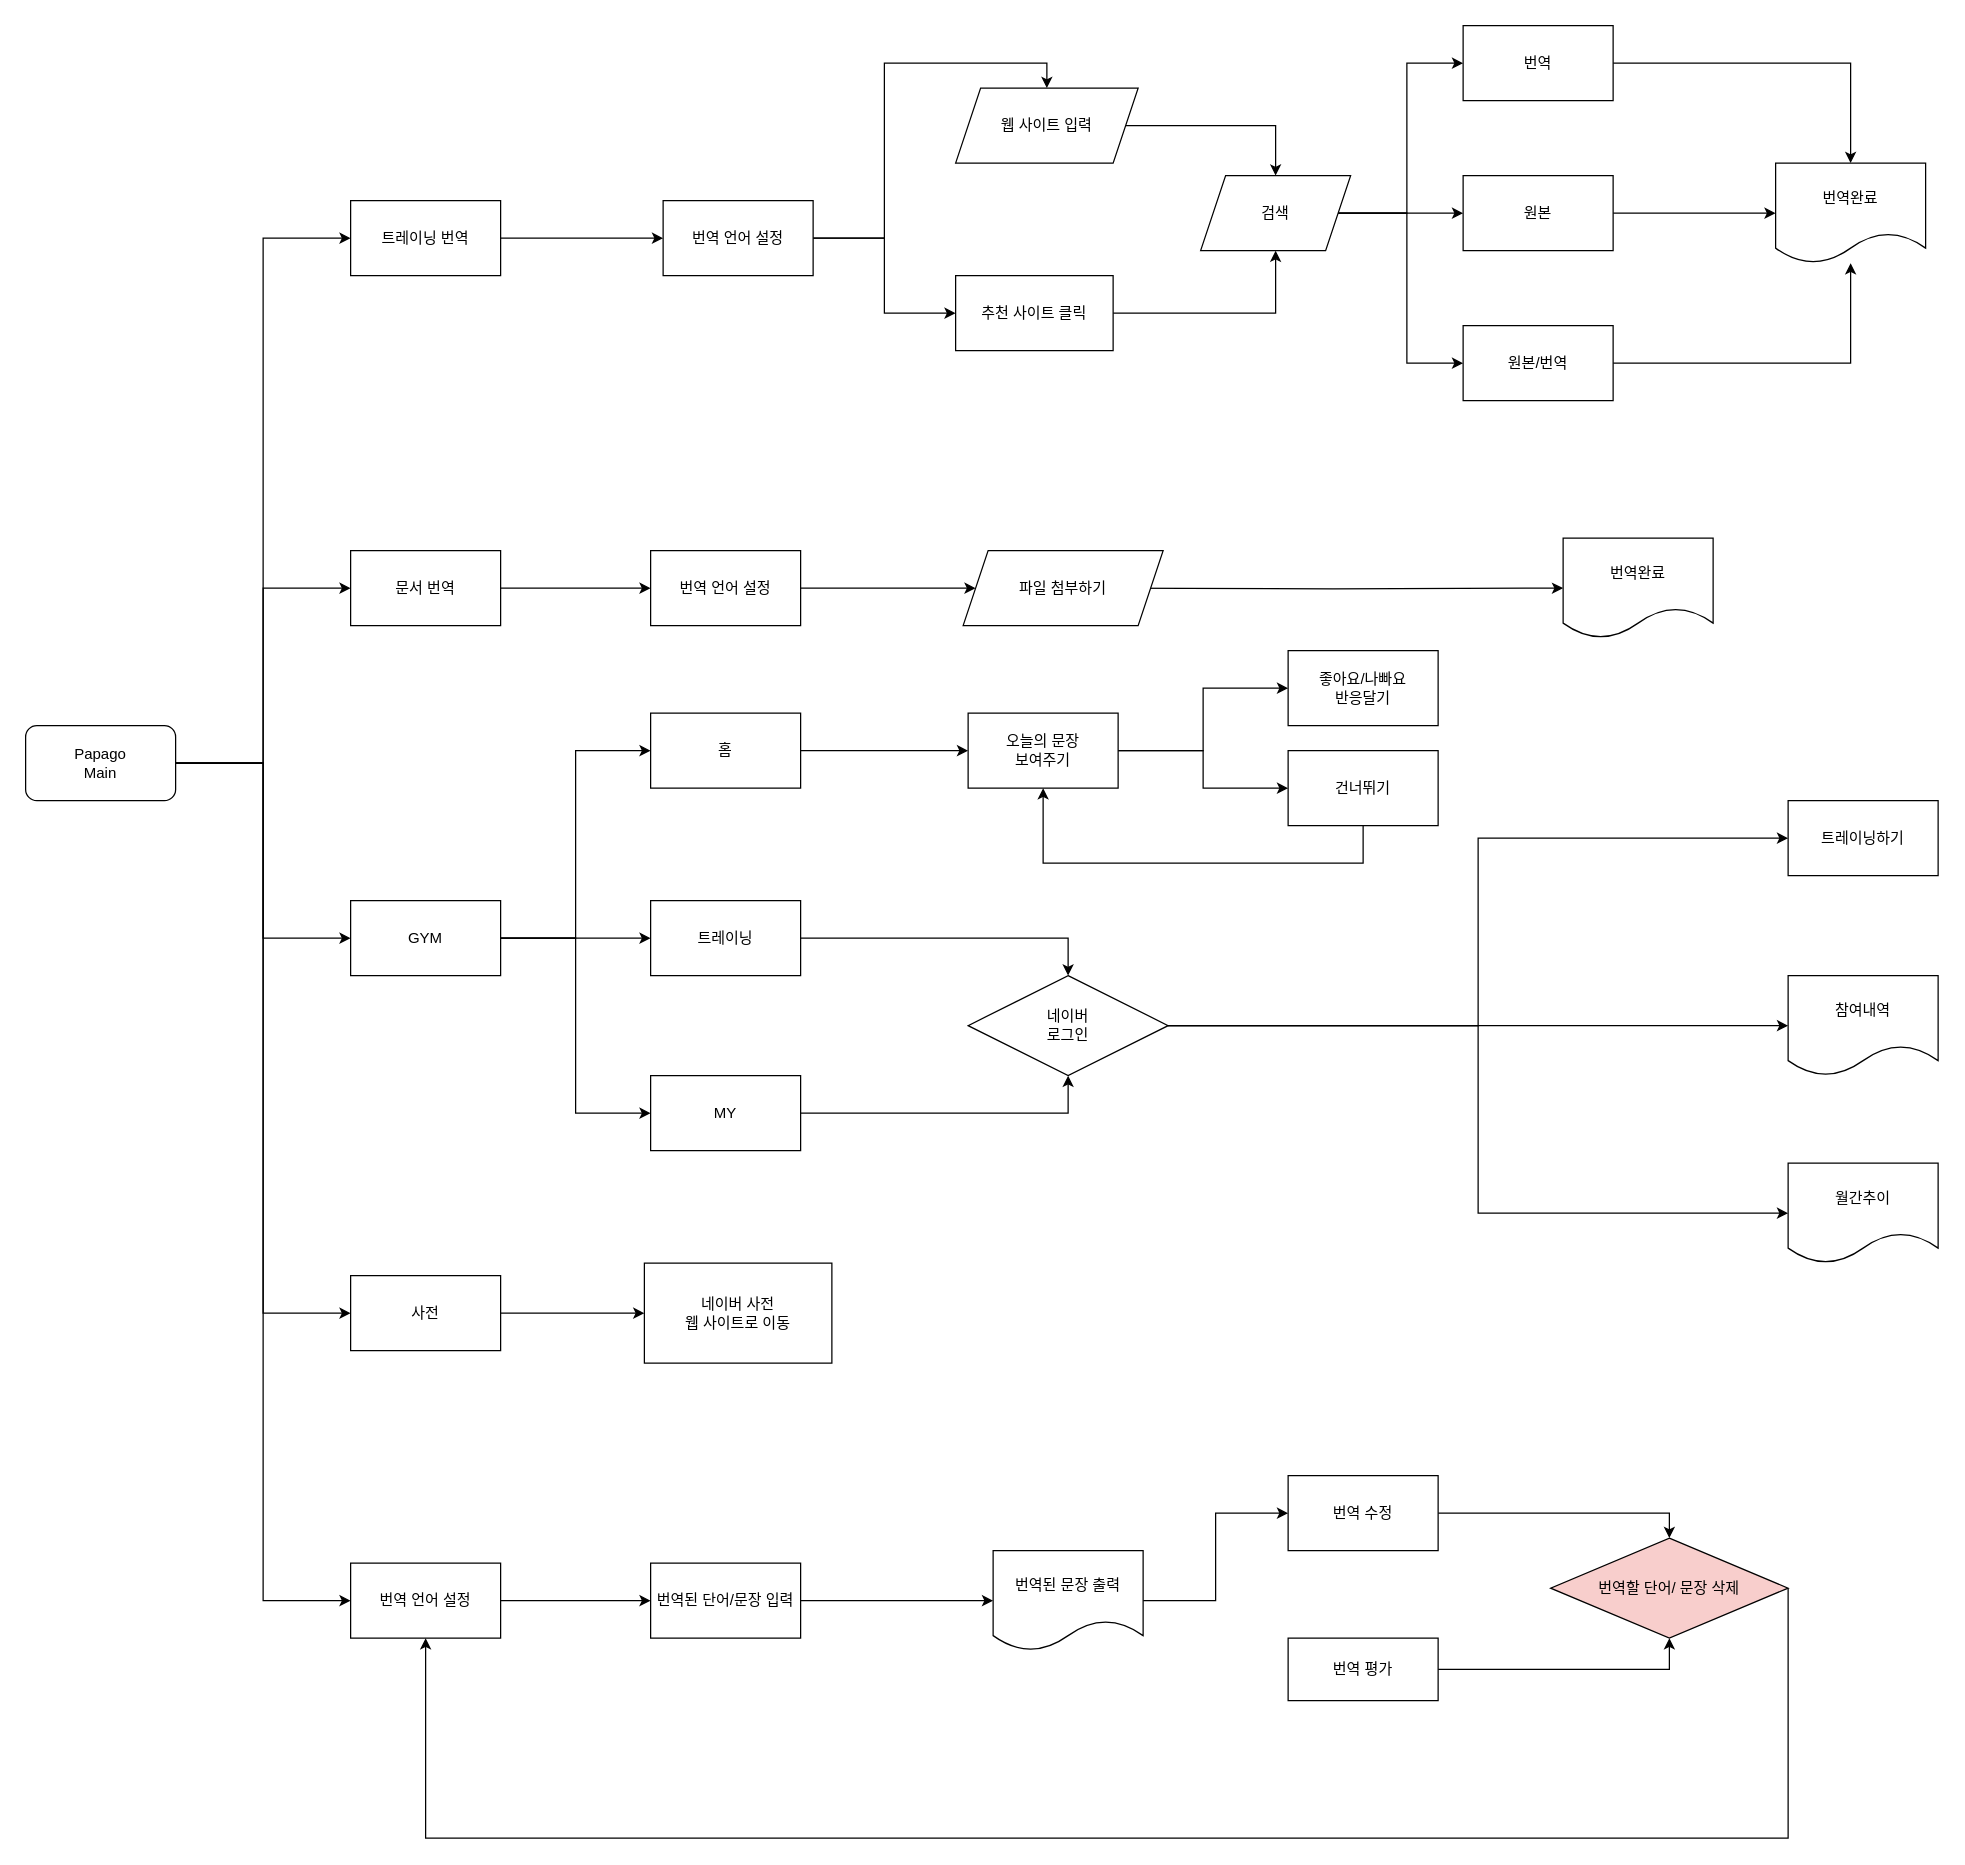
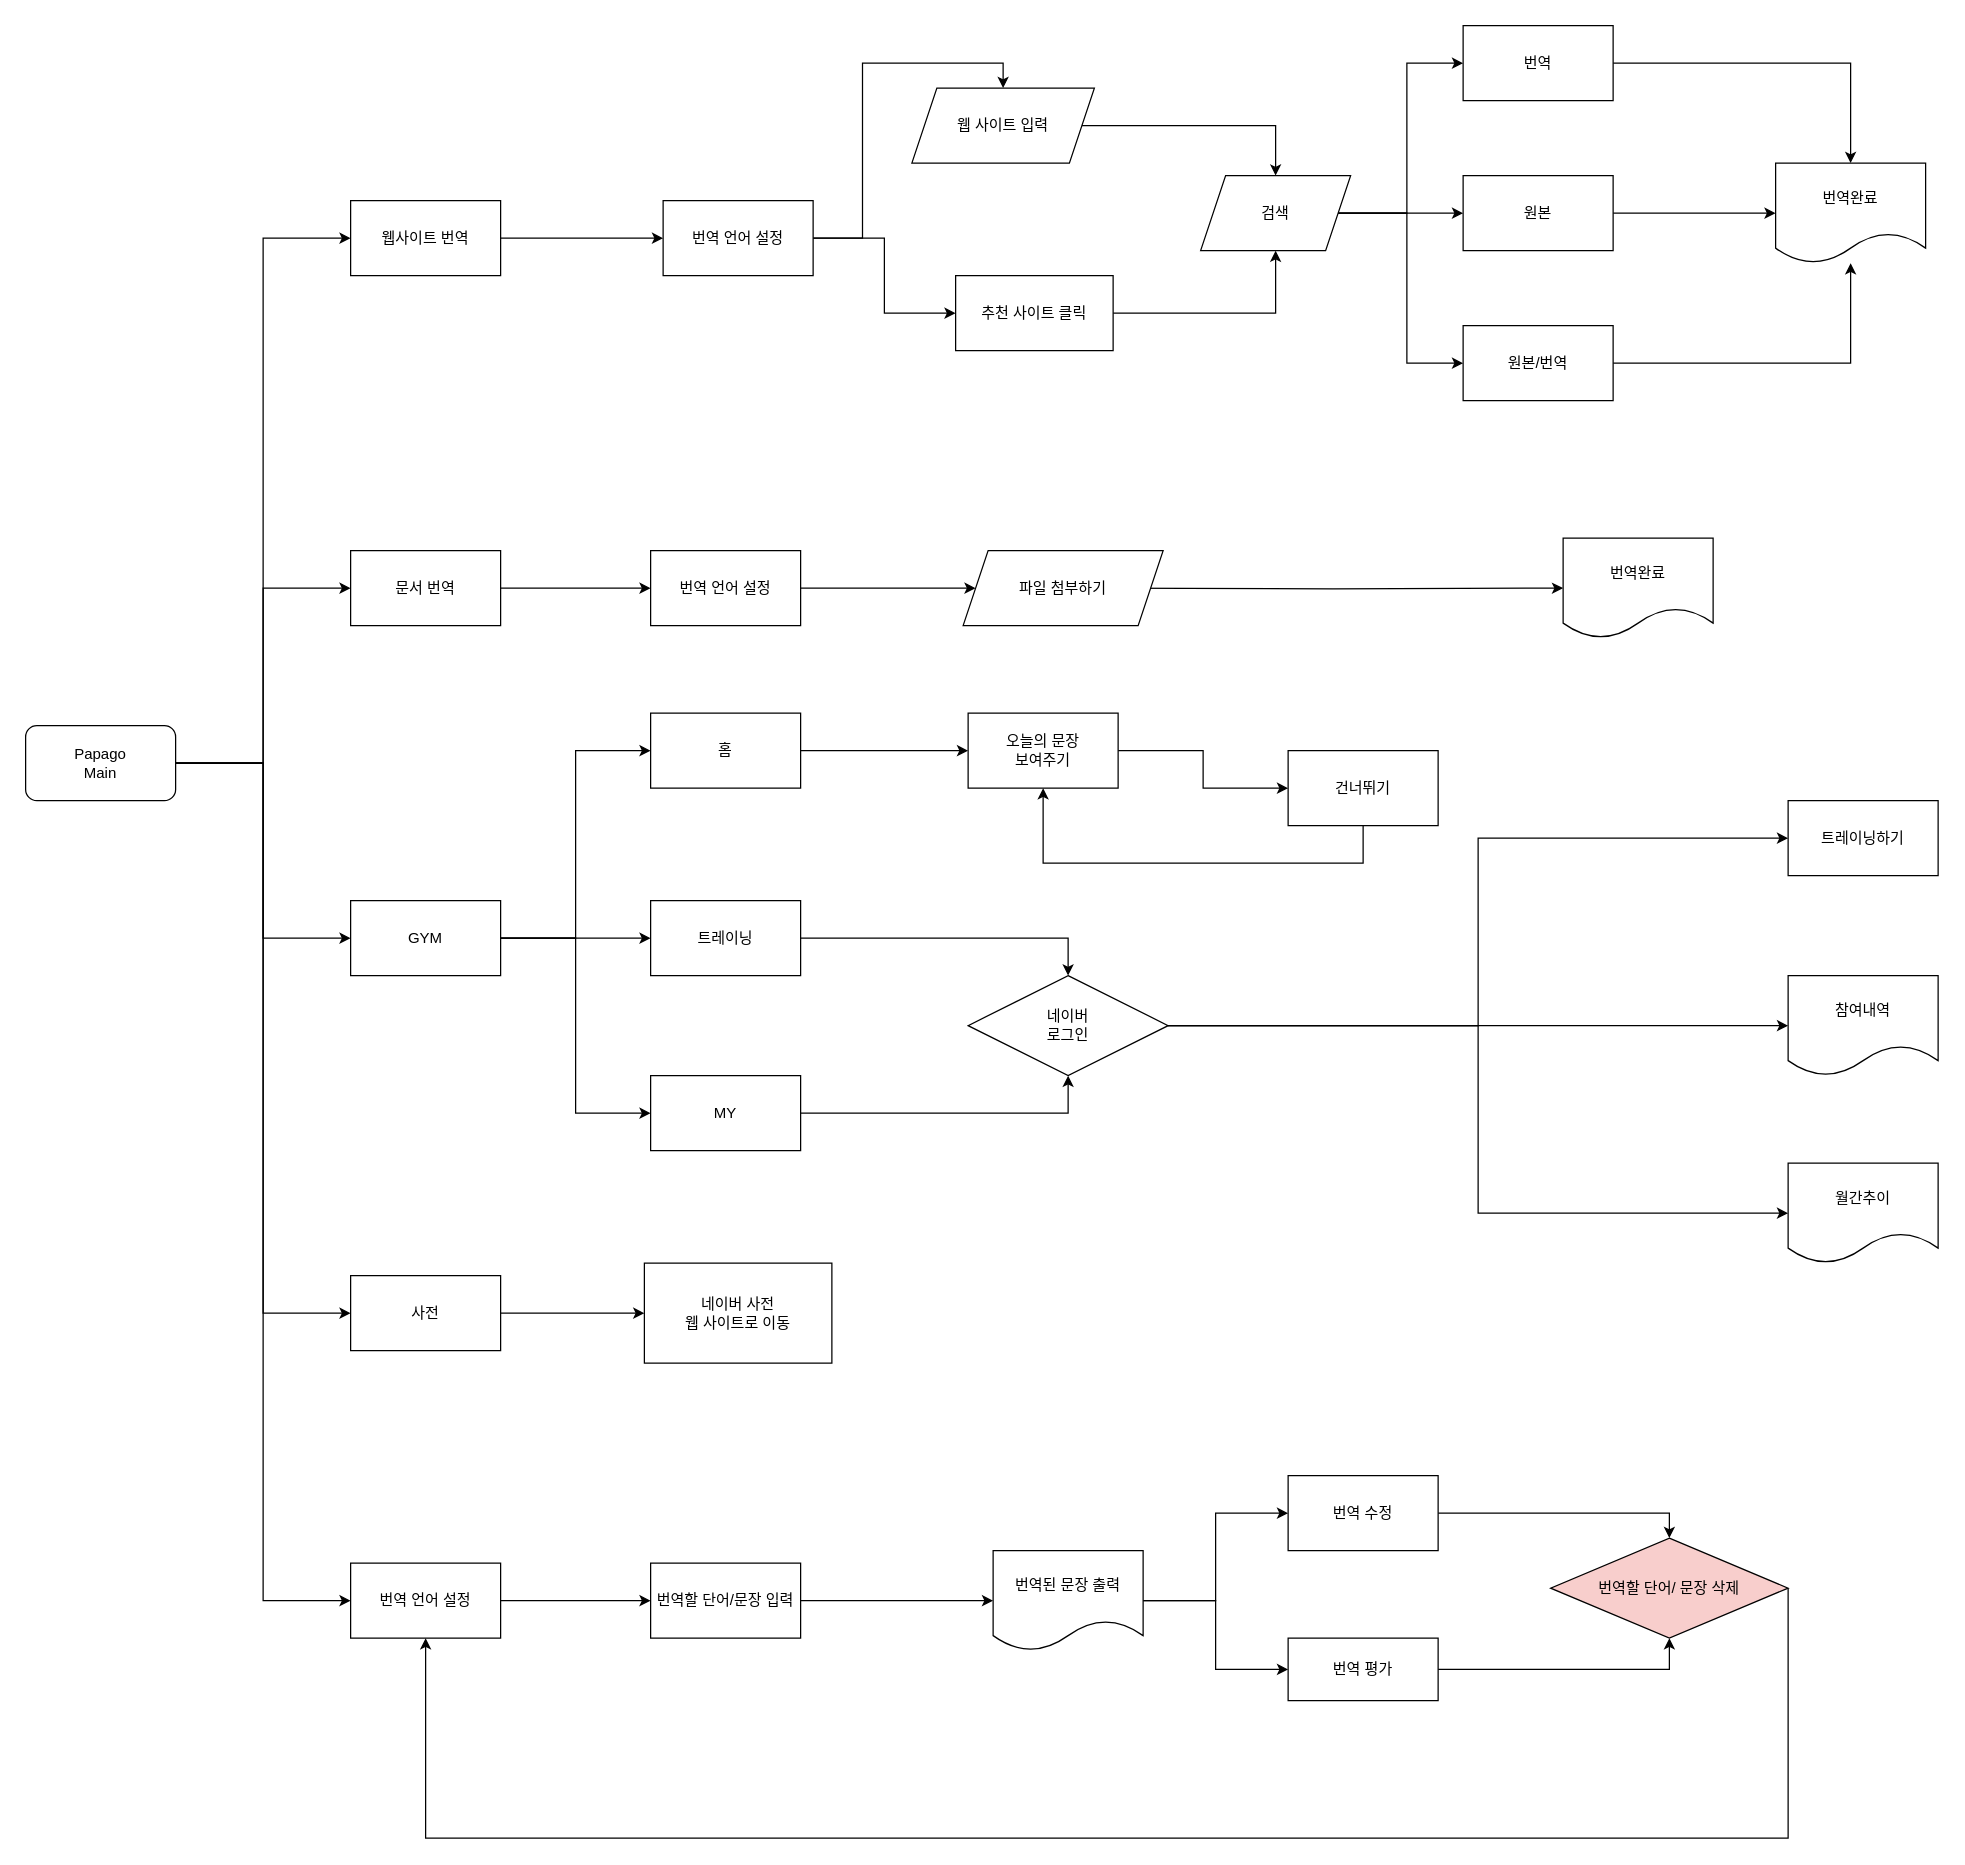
node "웹 사이트 입력": moved (1047, 126) -> (1003, 126)
node "트레이닝 번역": label "트레이닝 번역" -> "웹사이트 번역"
edge "오늘의 문장 보여주기" -> "좋아요/나빠요 반응달기": removed
node "좋아요/나빠요 반응달기": removed
node "번역된 단어/문장 입력": label "번역된 단어/문장 입력" -> "번역할 단어/문장 입력"
edge "번역된 문장 출력" -> "번역 평가": added
